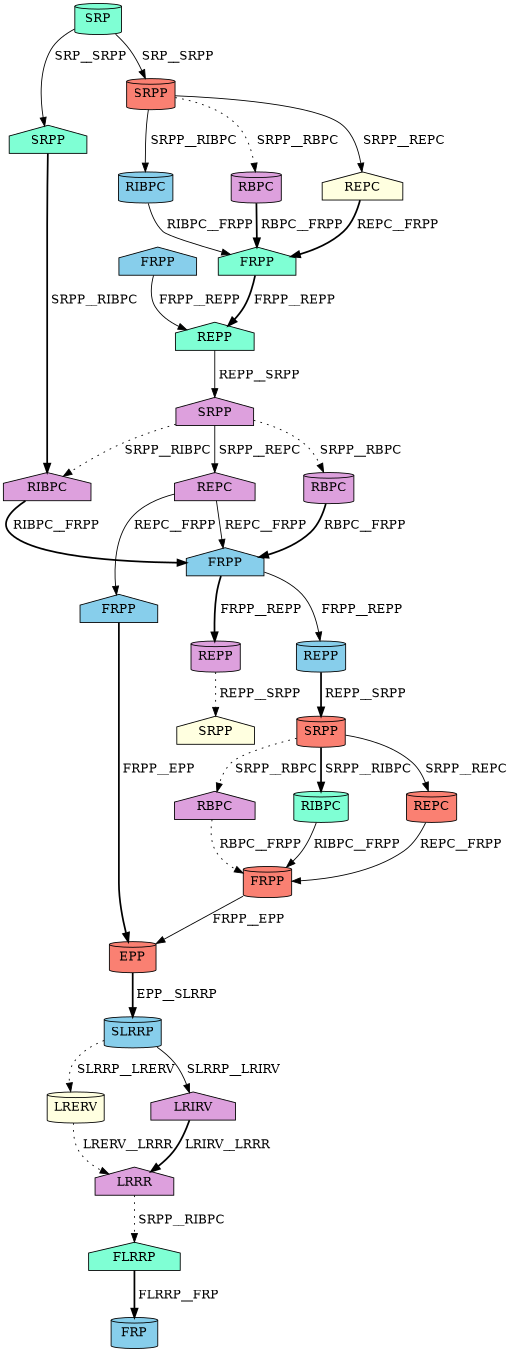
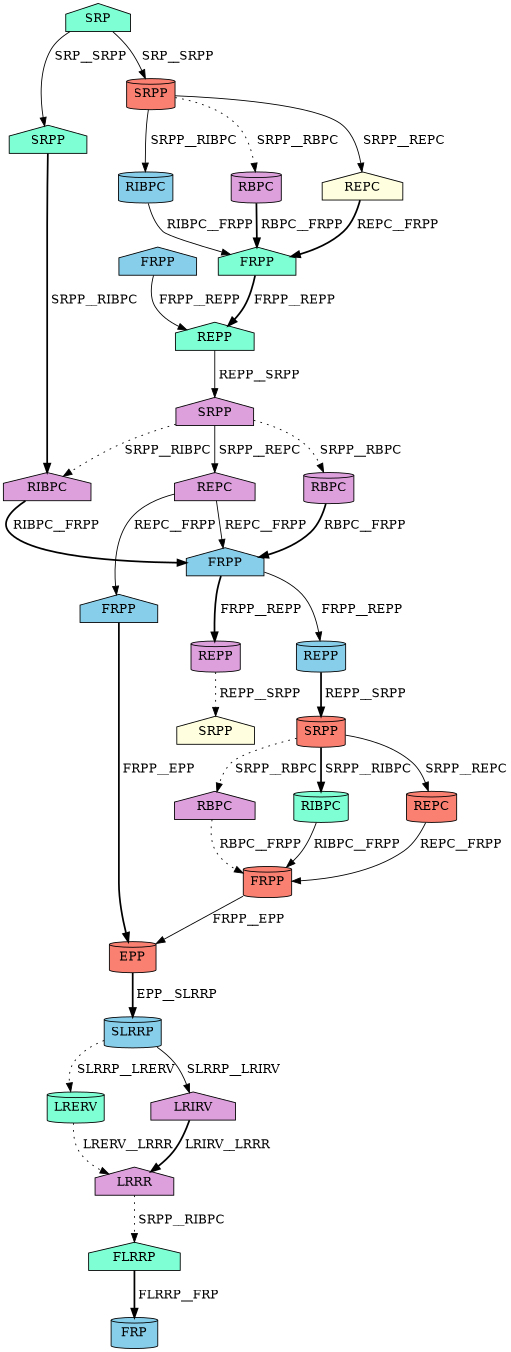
node "SRP": shape cylinder -> house
node "LRERV": fillcolor lightyellow -> aquamarine
